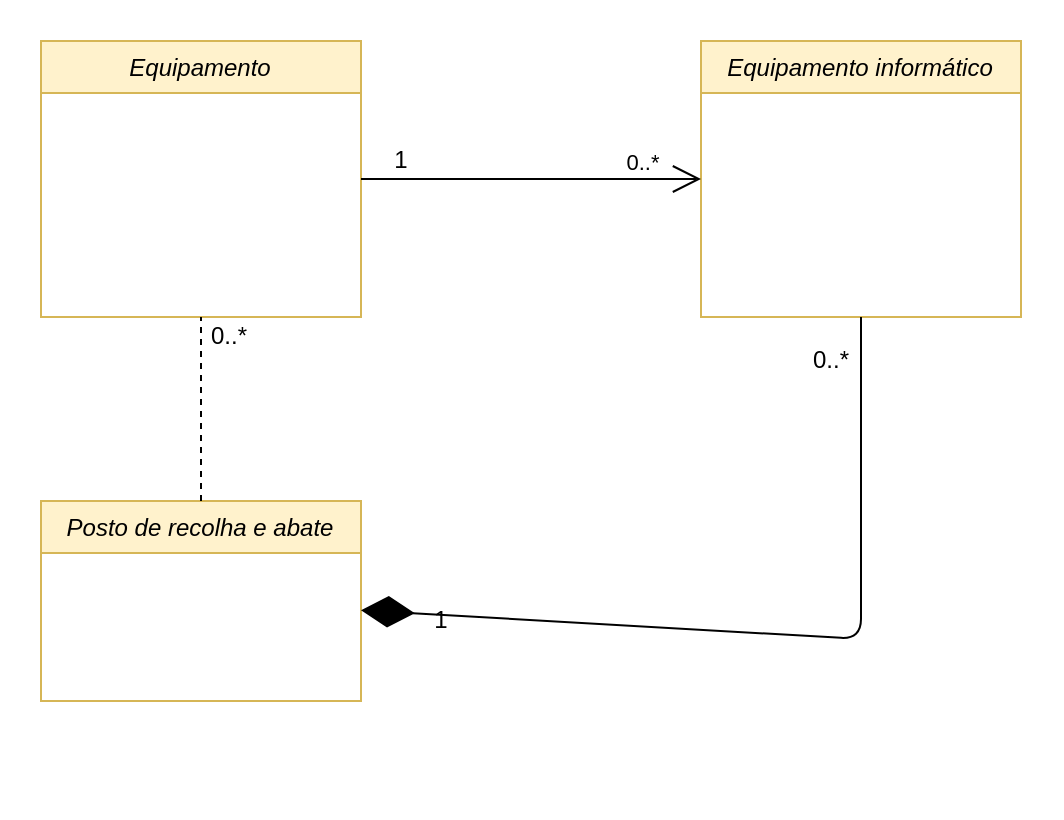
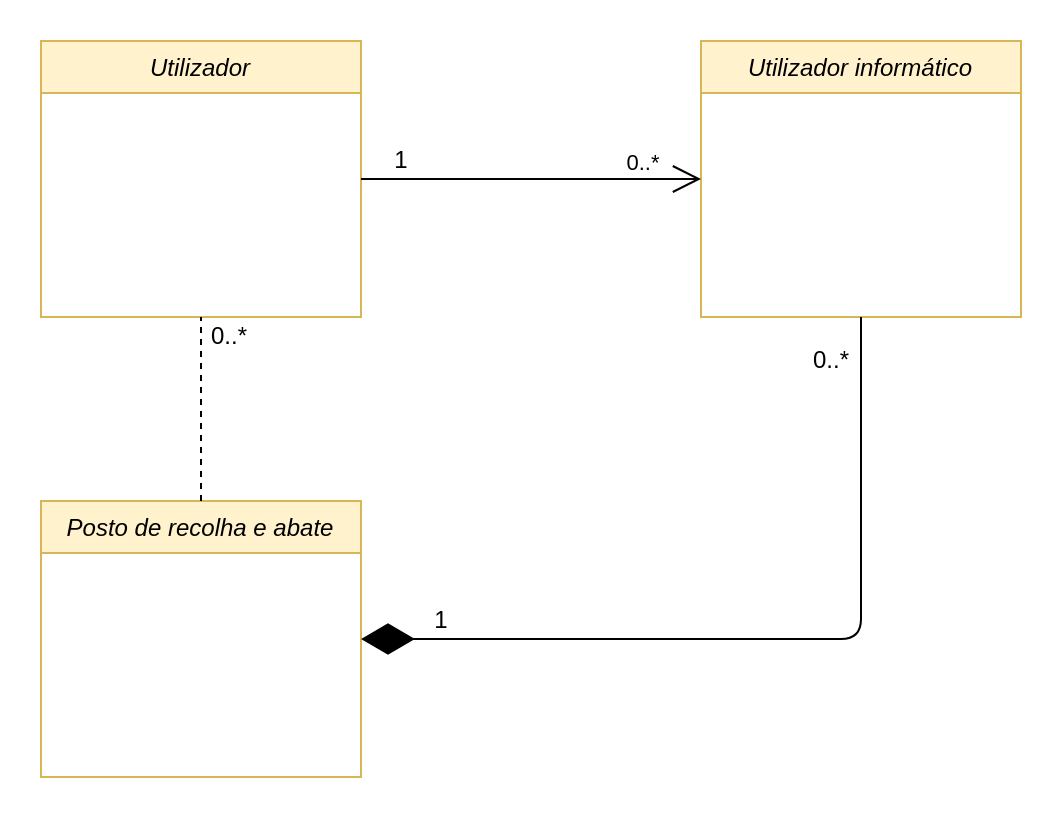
node "Equipamento": label "Equipamento" -> "Utilizador"
node "Equipamento informático": label "Equipamento informático" -> "Utilizador informático"
node "Posto de recolha e abate": size 320x200 -> 320x276
